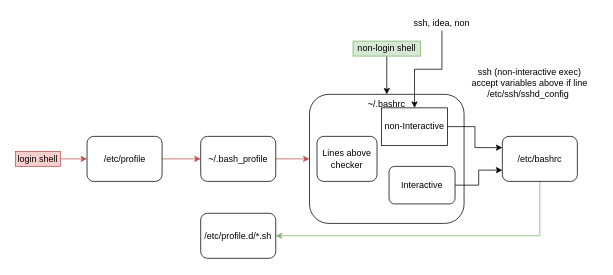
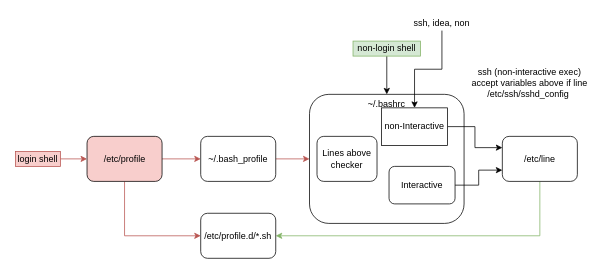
node "/etc/profile": fillcolor #ffffff -> #f8cecc
node "/etc/bashrc": label "/etc/bashrc" -> "/etc/line"
edge "/etc/profile" -> "/etc/profile.d/*.sh": added
